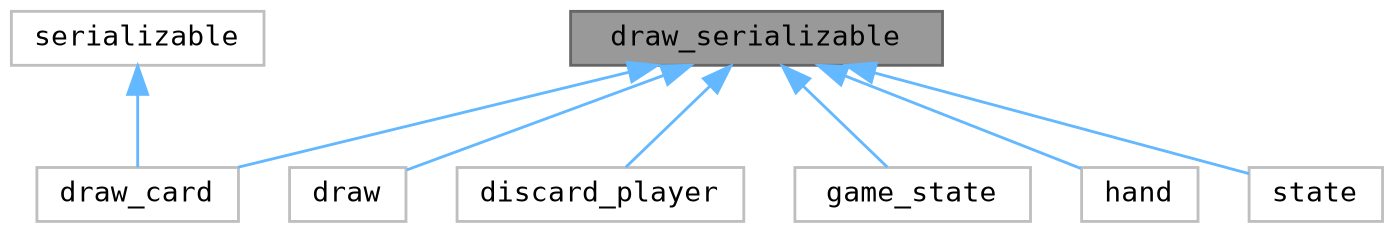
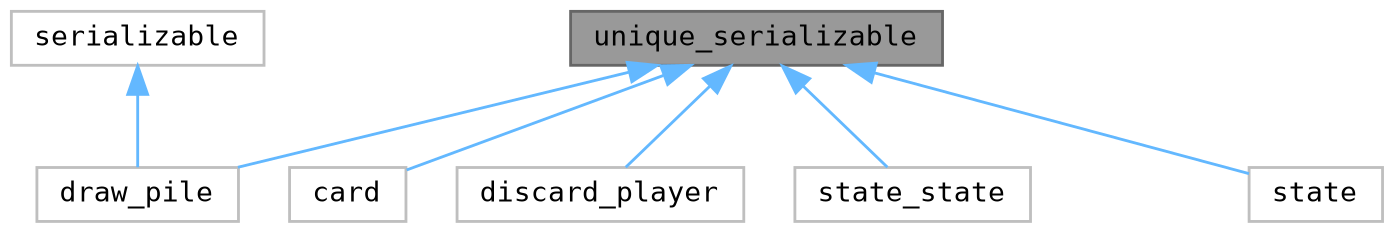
node "draw_serializable": label "draw_serializable" -> "unique_serializable"
node "draw_card": label "draw_card" -> "draw_pile"
node "draw": label "draw" -> "card"
node "game_state": label "game_state" -> "state_state"
node "hand": removed
